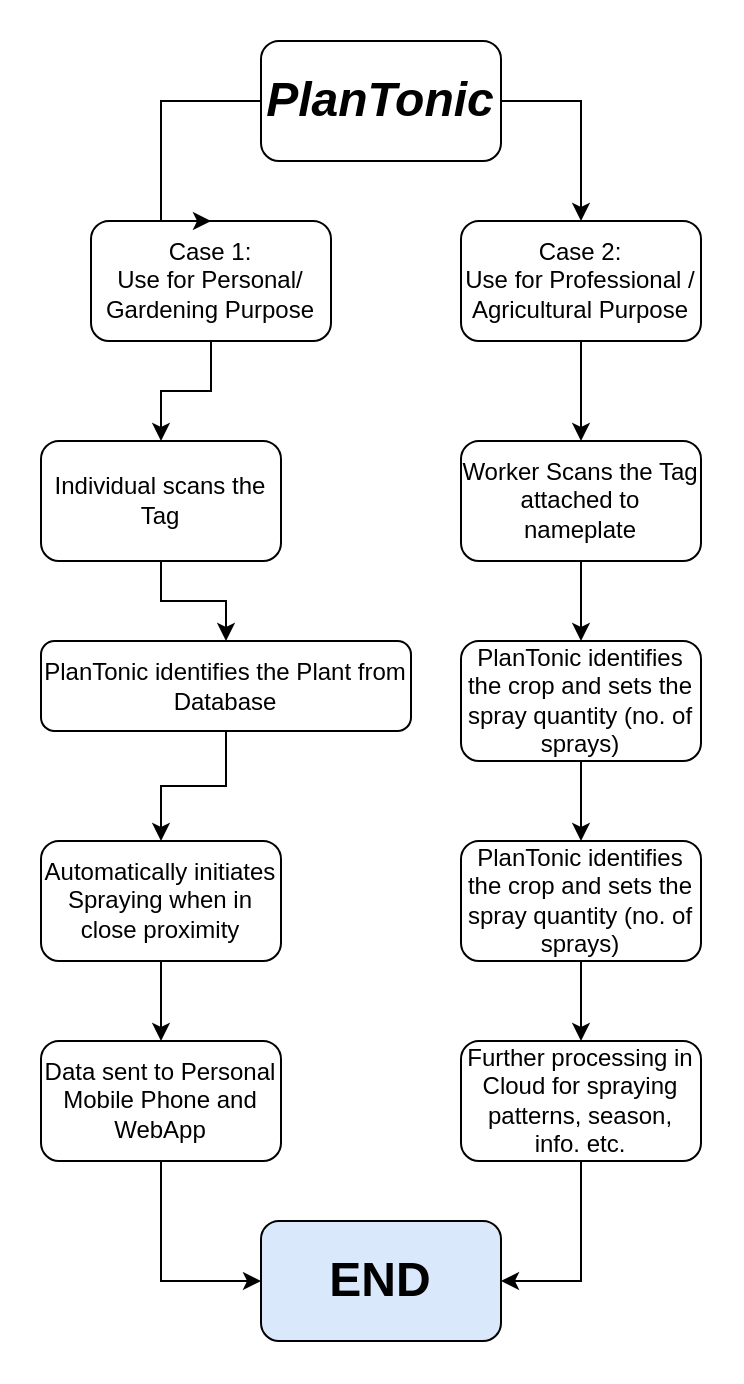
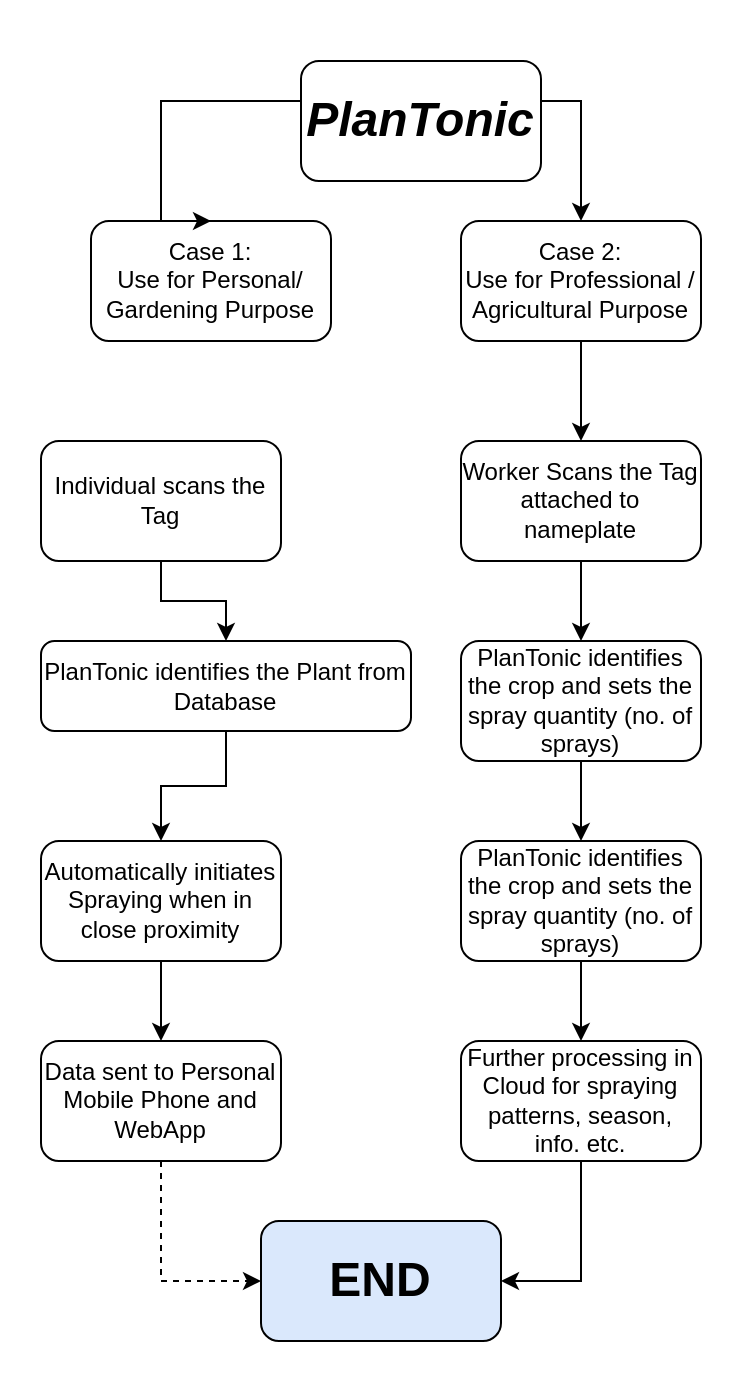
node "PlanTonic": moved (381, 101) -> (421, 121)
edge "Case 1: Use for Personal/ Gardening Purpose" -> "Individual scans the Tag": removed
edge "Data sent to Personal Mobile Phone and WebApp" -> "END": style solid -> dashed
